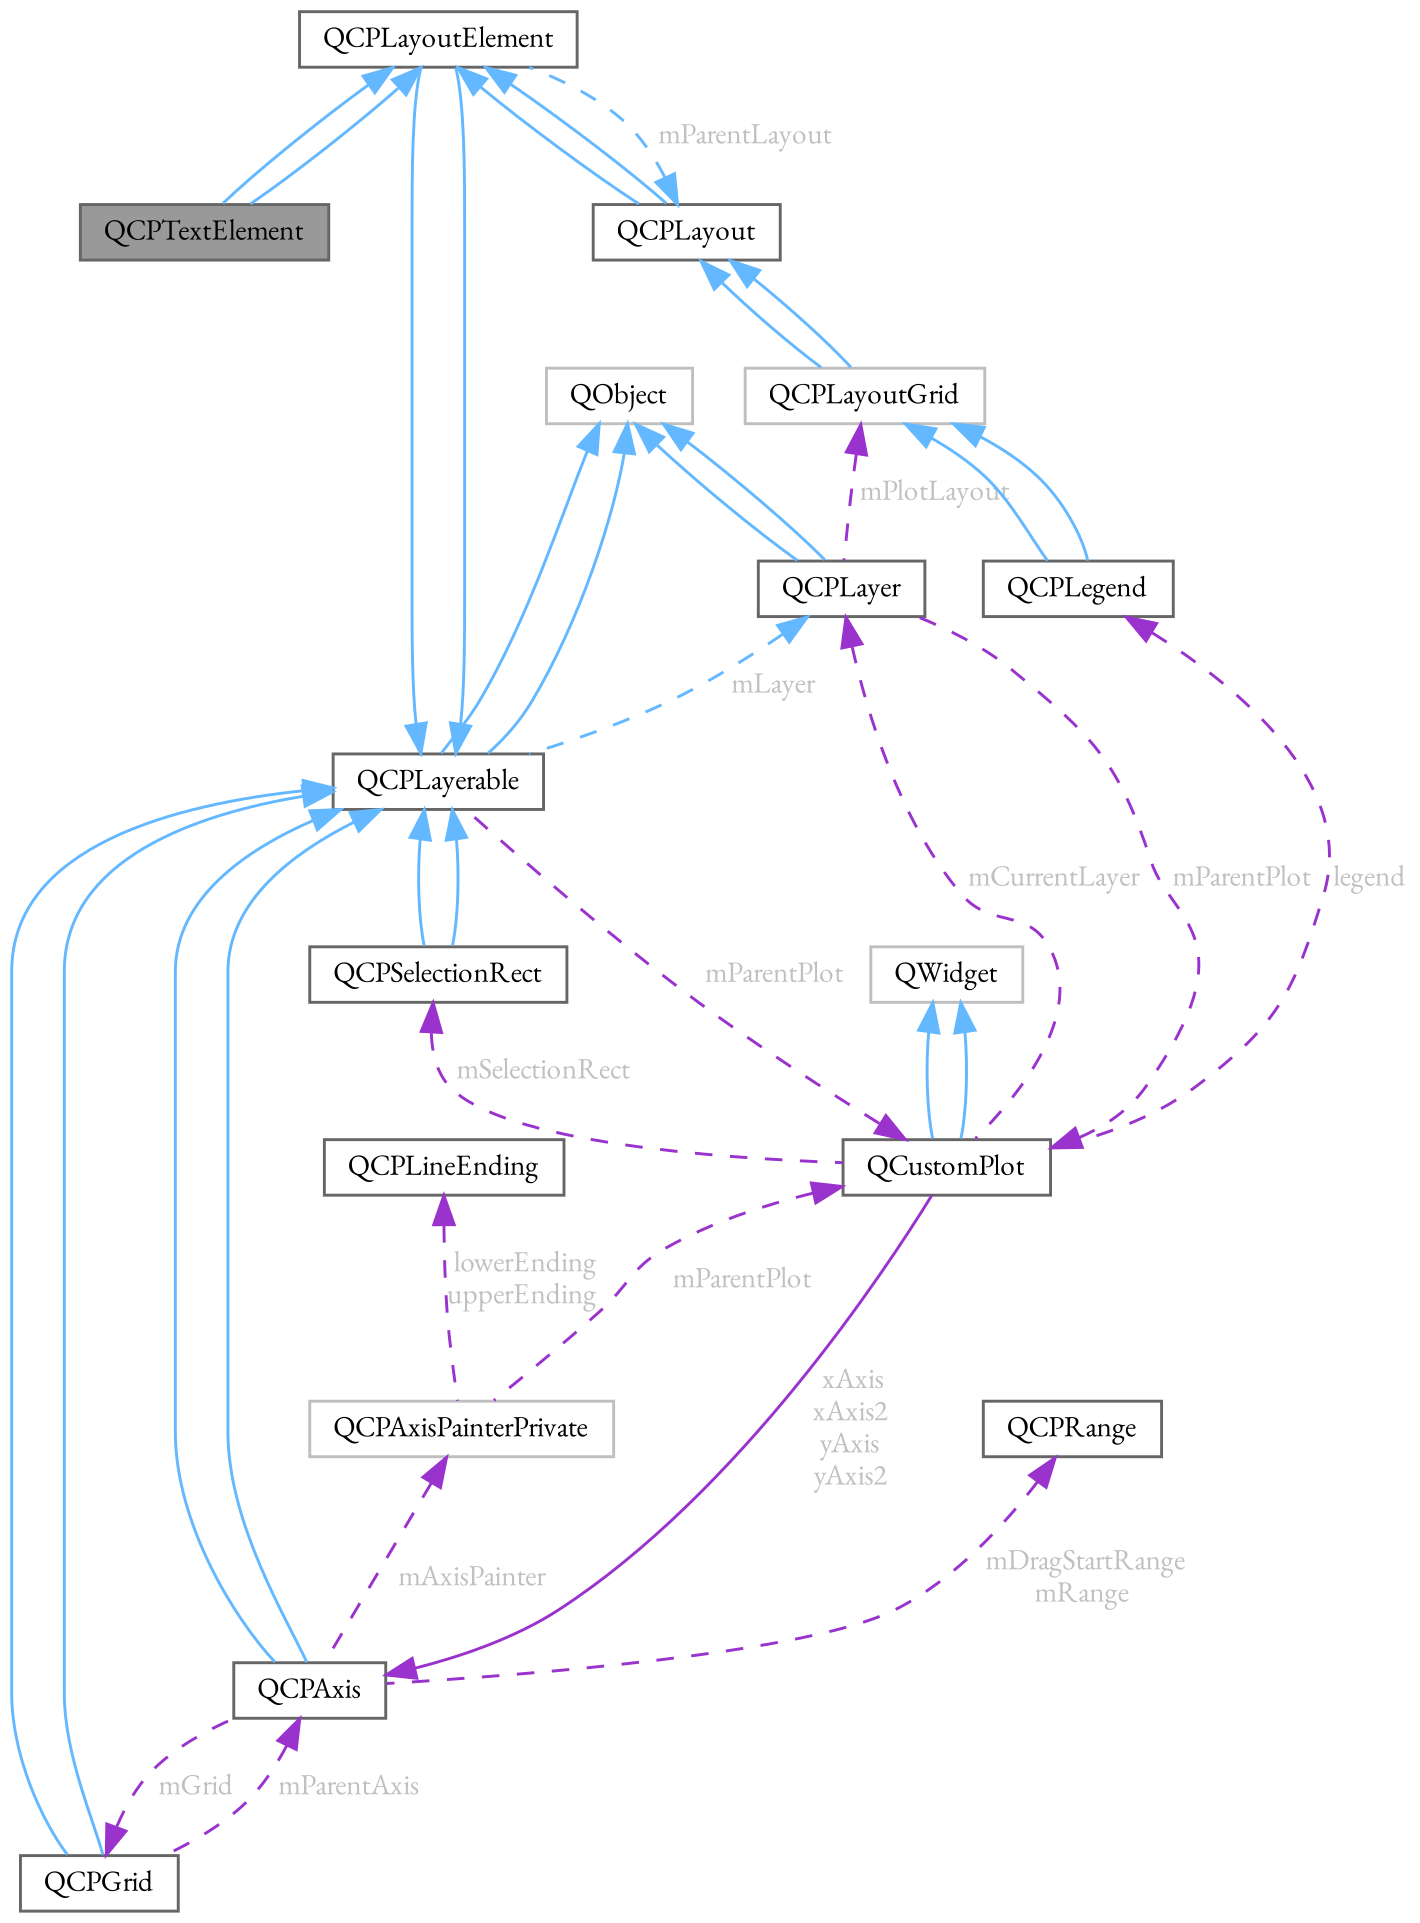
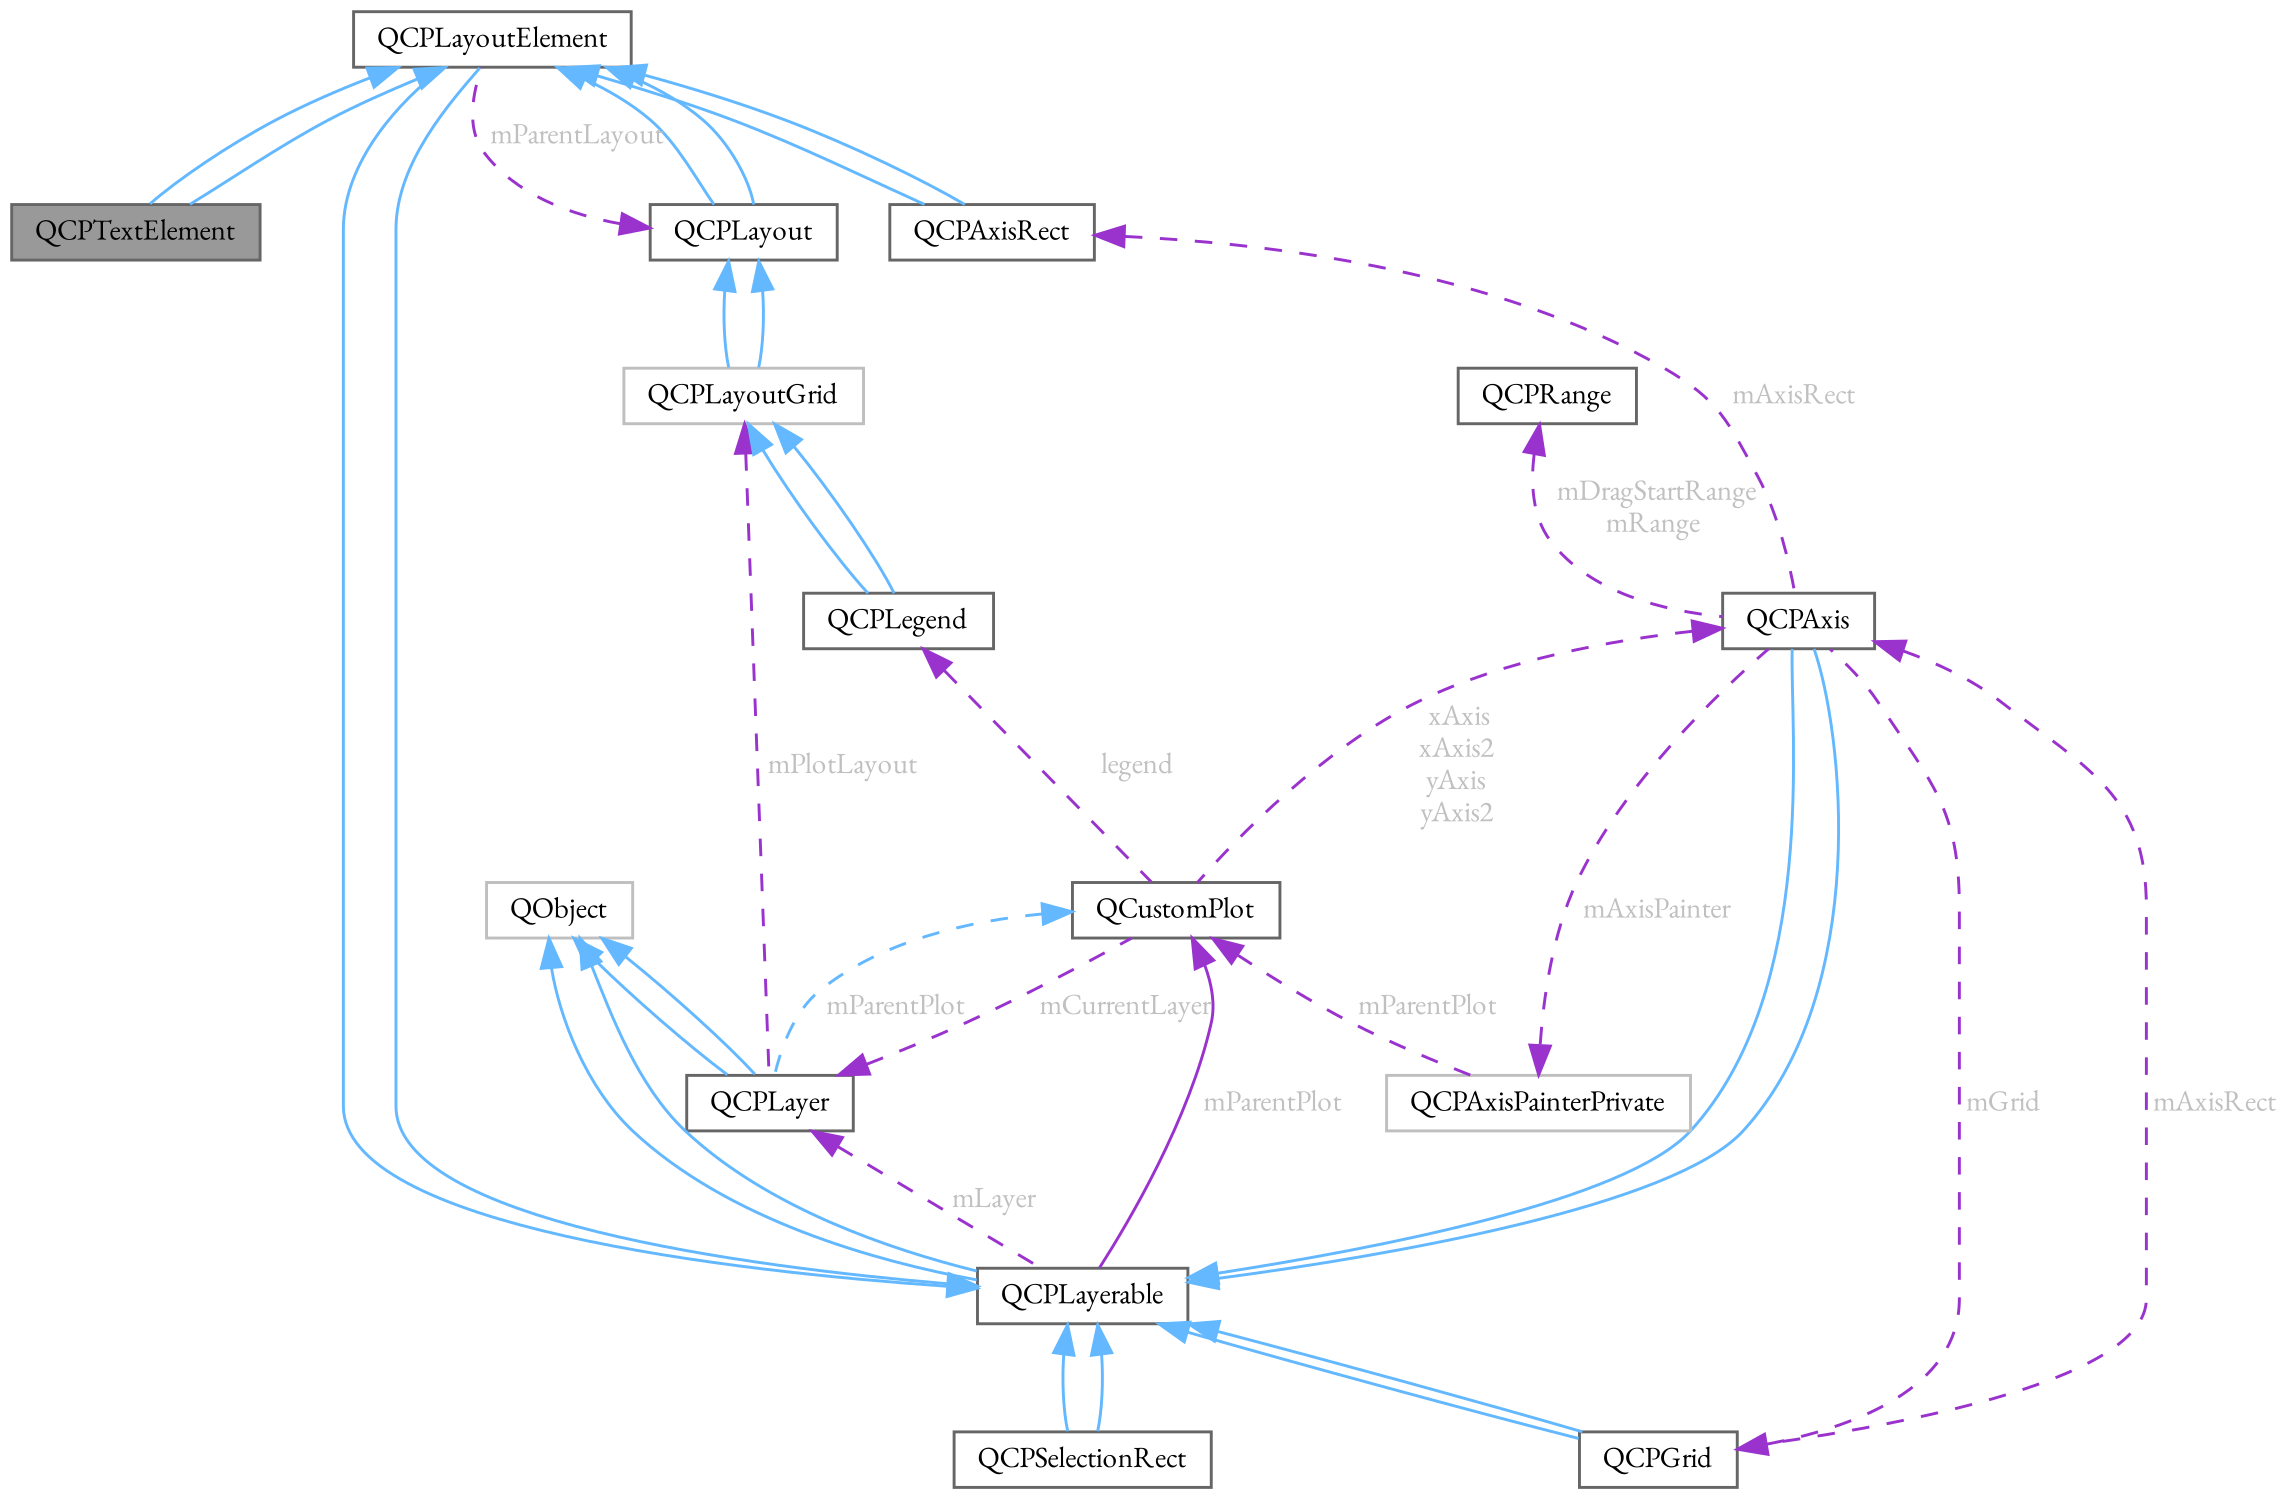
edge "QCPLayoutElement" -> "QCPLayout": color steelblue1 -> darkorchid3
node "QCPAxisRect": added
edge "QCPLayerable" -> "QCPLayer": color steelblue1 -> darkorchid3
edge "QCPLayer" -> "QCustomPlot": color darkorchid3 -> steelblue1
node "QWidget": removed
edge "QCPLayerable" -> "QCustomPlot": style dashed -> solid
edge "QCustomPlot" -> "QCPSelectionRect": removed, label "mSelectionRect"
node "QCPLineEnding": removed
edge "QCustomPlot" -> "QCPAxis": style solid -> dashed
edge "QCPGrid" -> "QCPAxis": label " mParentAxis" -> " mAxisRect"
